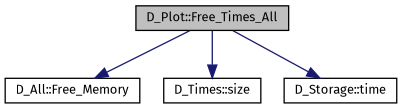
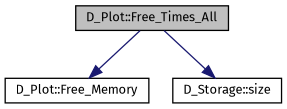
node "D_All::Free_Memory": label "D_All::Free_Memory" -> "D_Plot::Free_Memory"
node "D_Times::size": label "D_Times::size" -> "D_Storage::size"
node "D_Storage::time": removed
